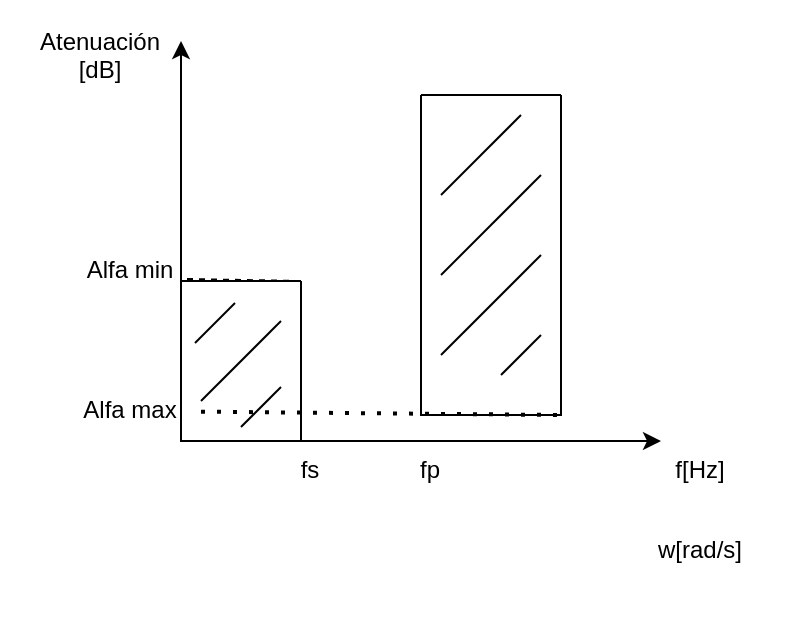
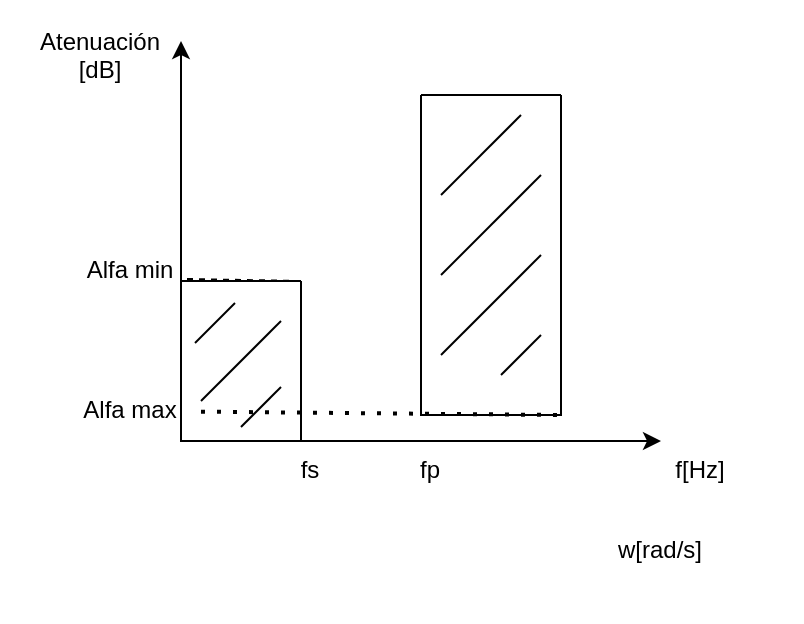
node "w[rad/s]": moved (701, 551) -> (661, 551)
